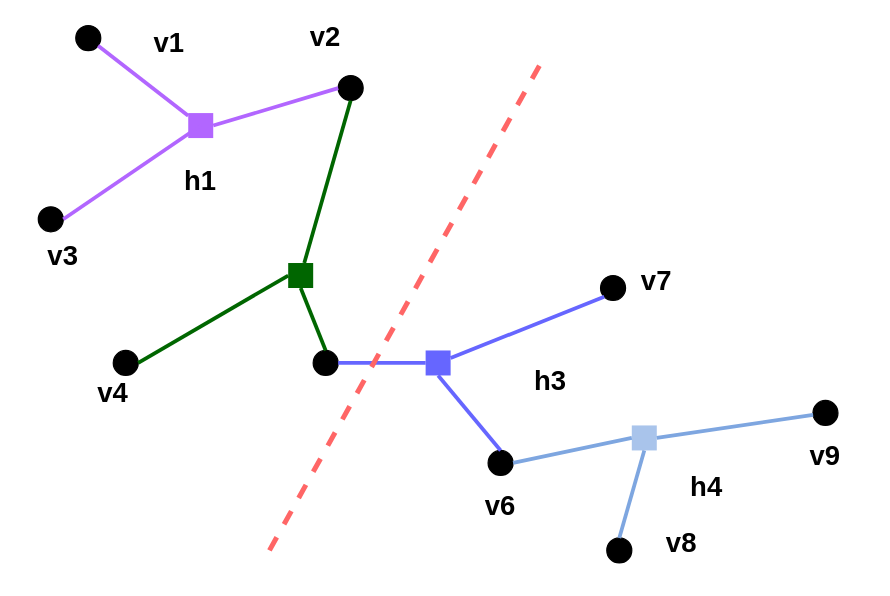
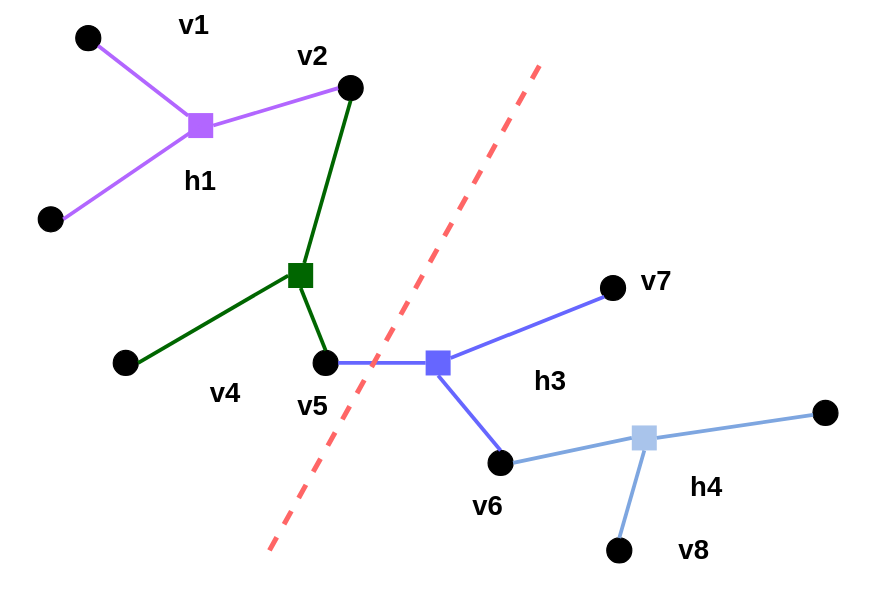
node "v2": moved (326, 38) -> (313, 57)
node "v1": moved (169, 44) -> (194, 26)
node "v3": removed
node "v4": moved (113, 394) -> (226, 394)
node "v5": added
node "v9": removed
node "v6": moved (501, 507) -> (488, 507)
node "v8": moved (682, 544) -> (694, 551)
